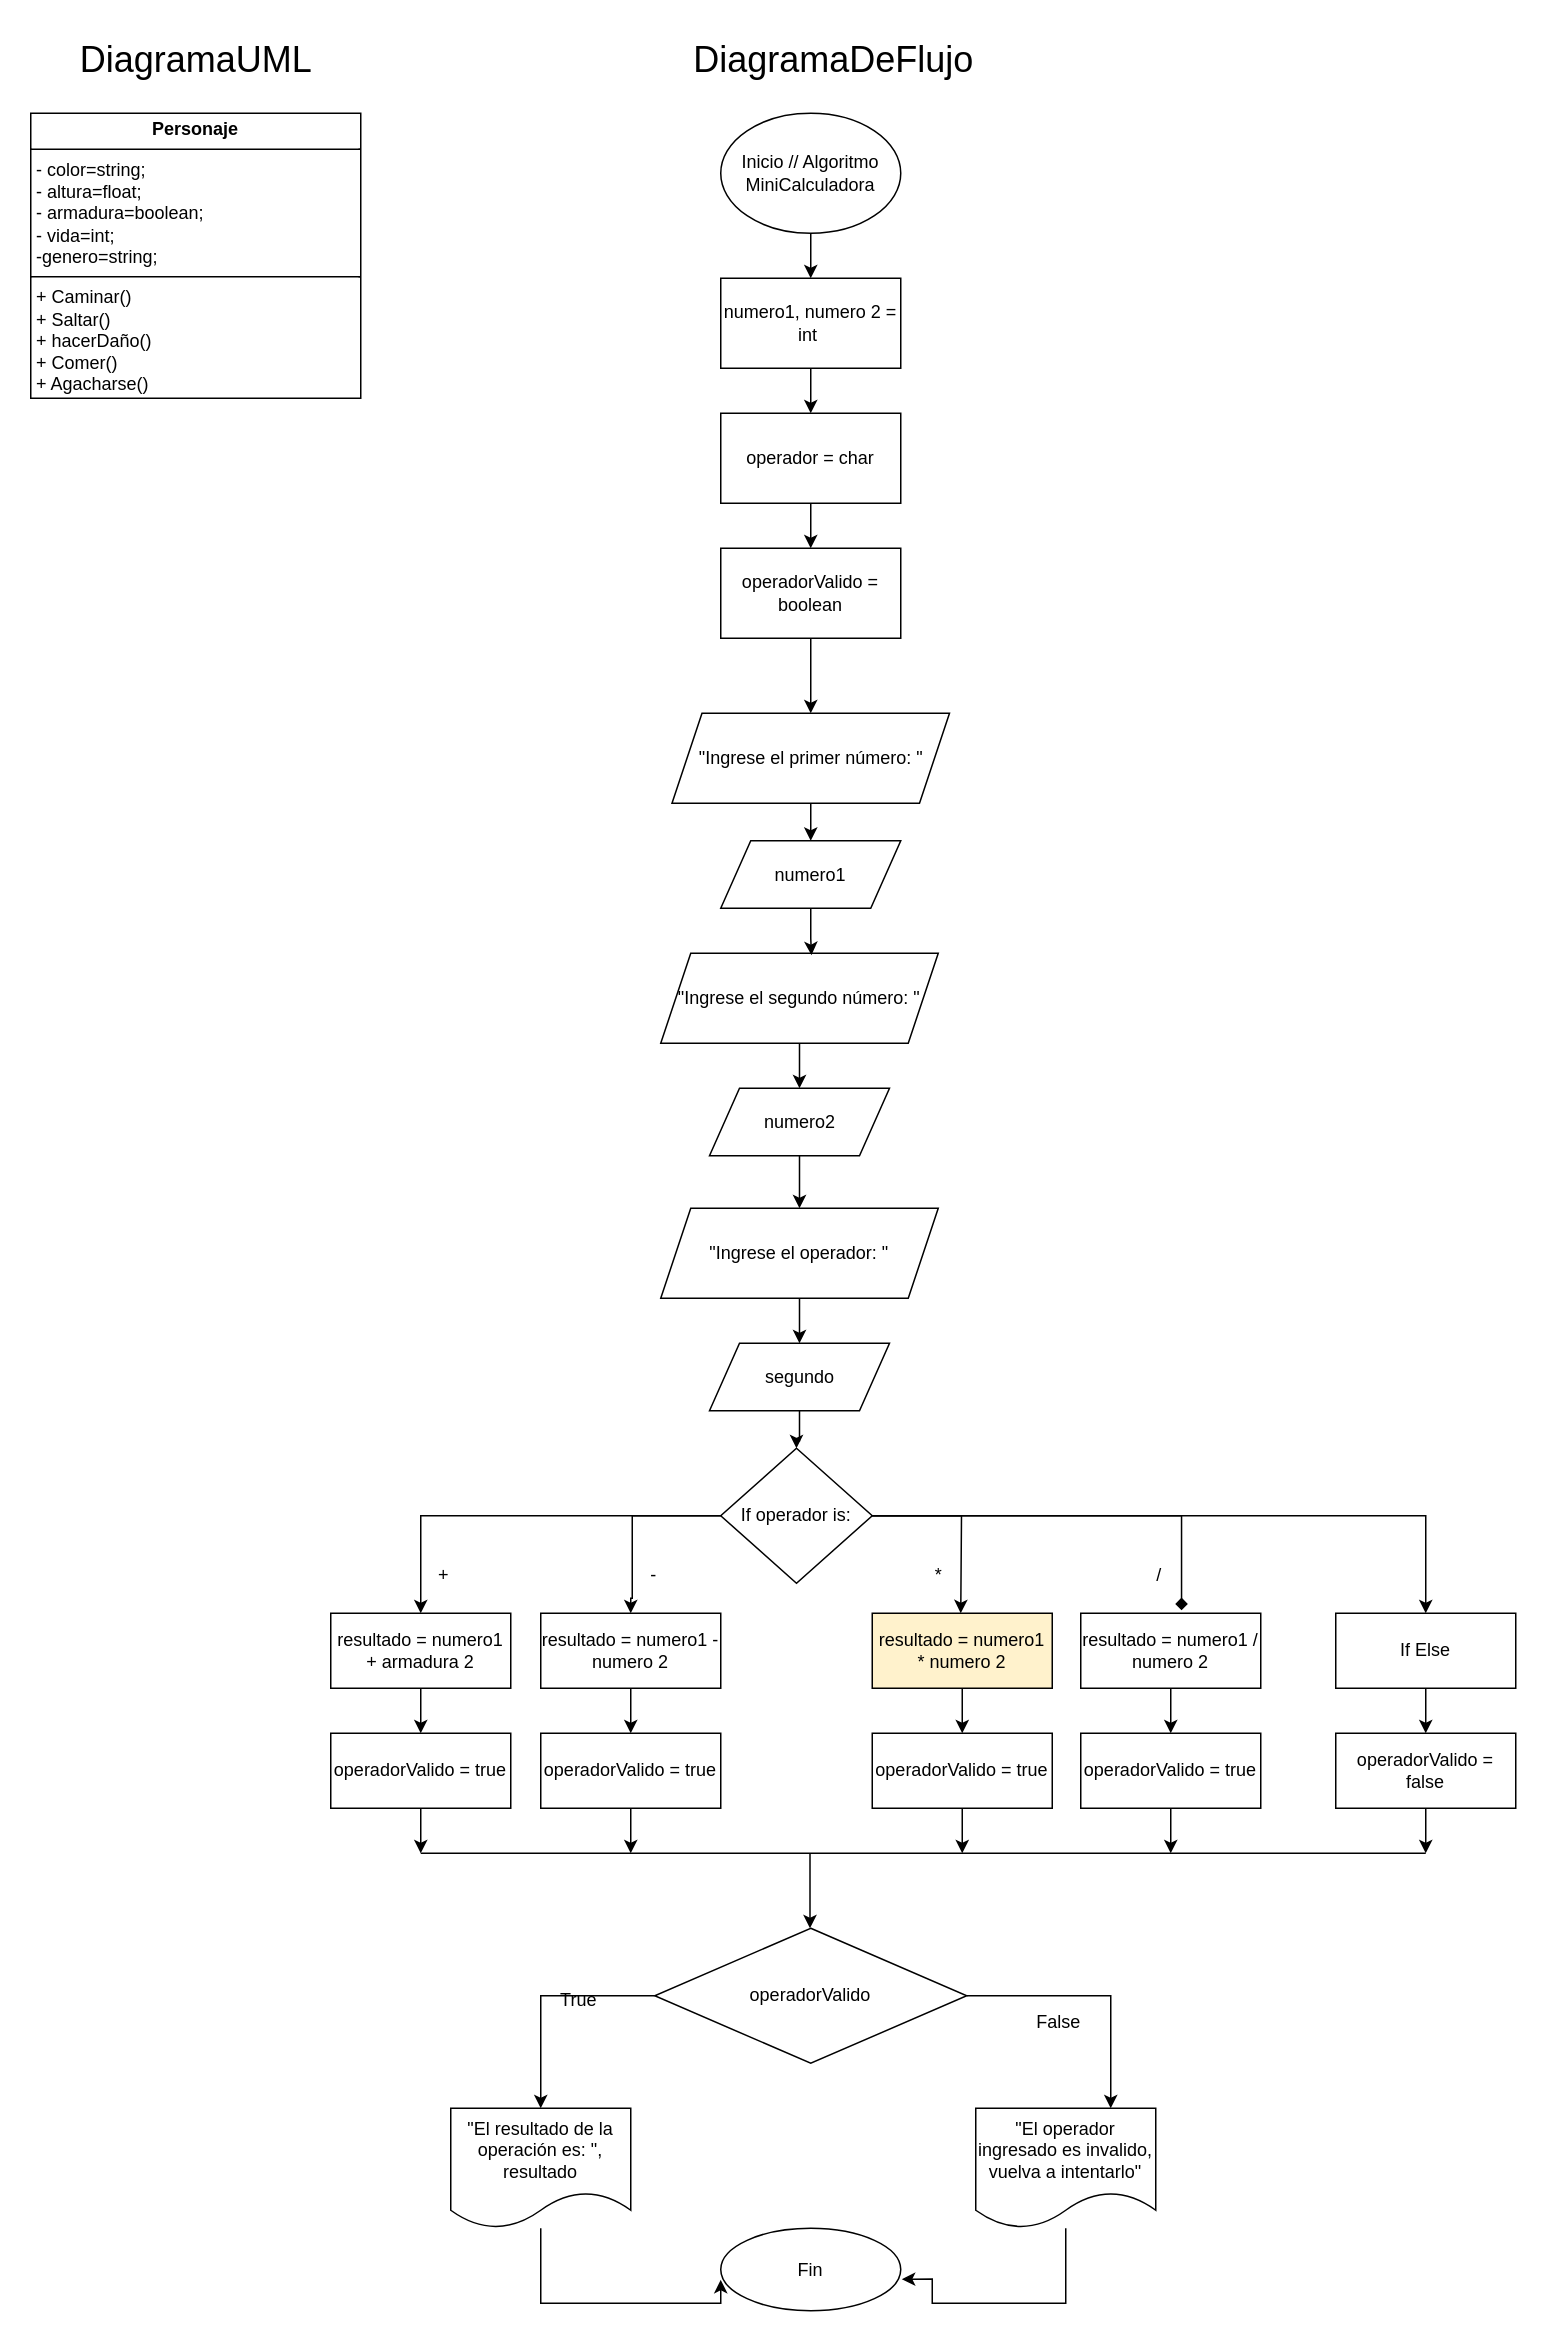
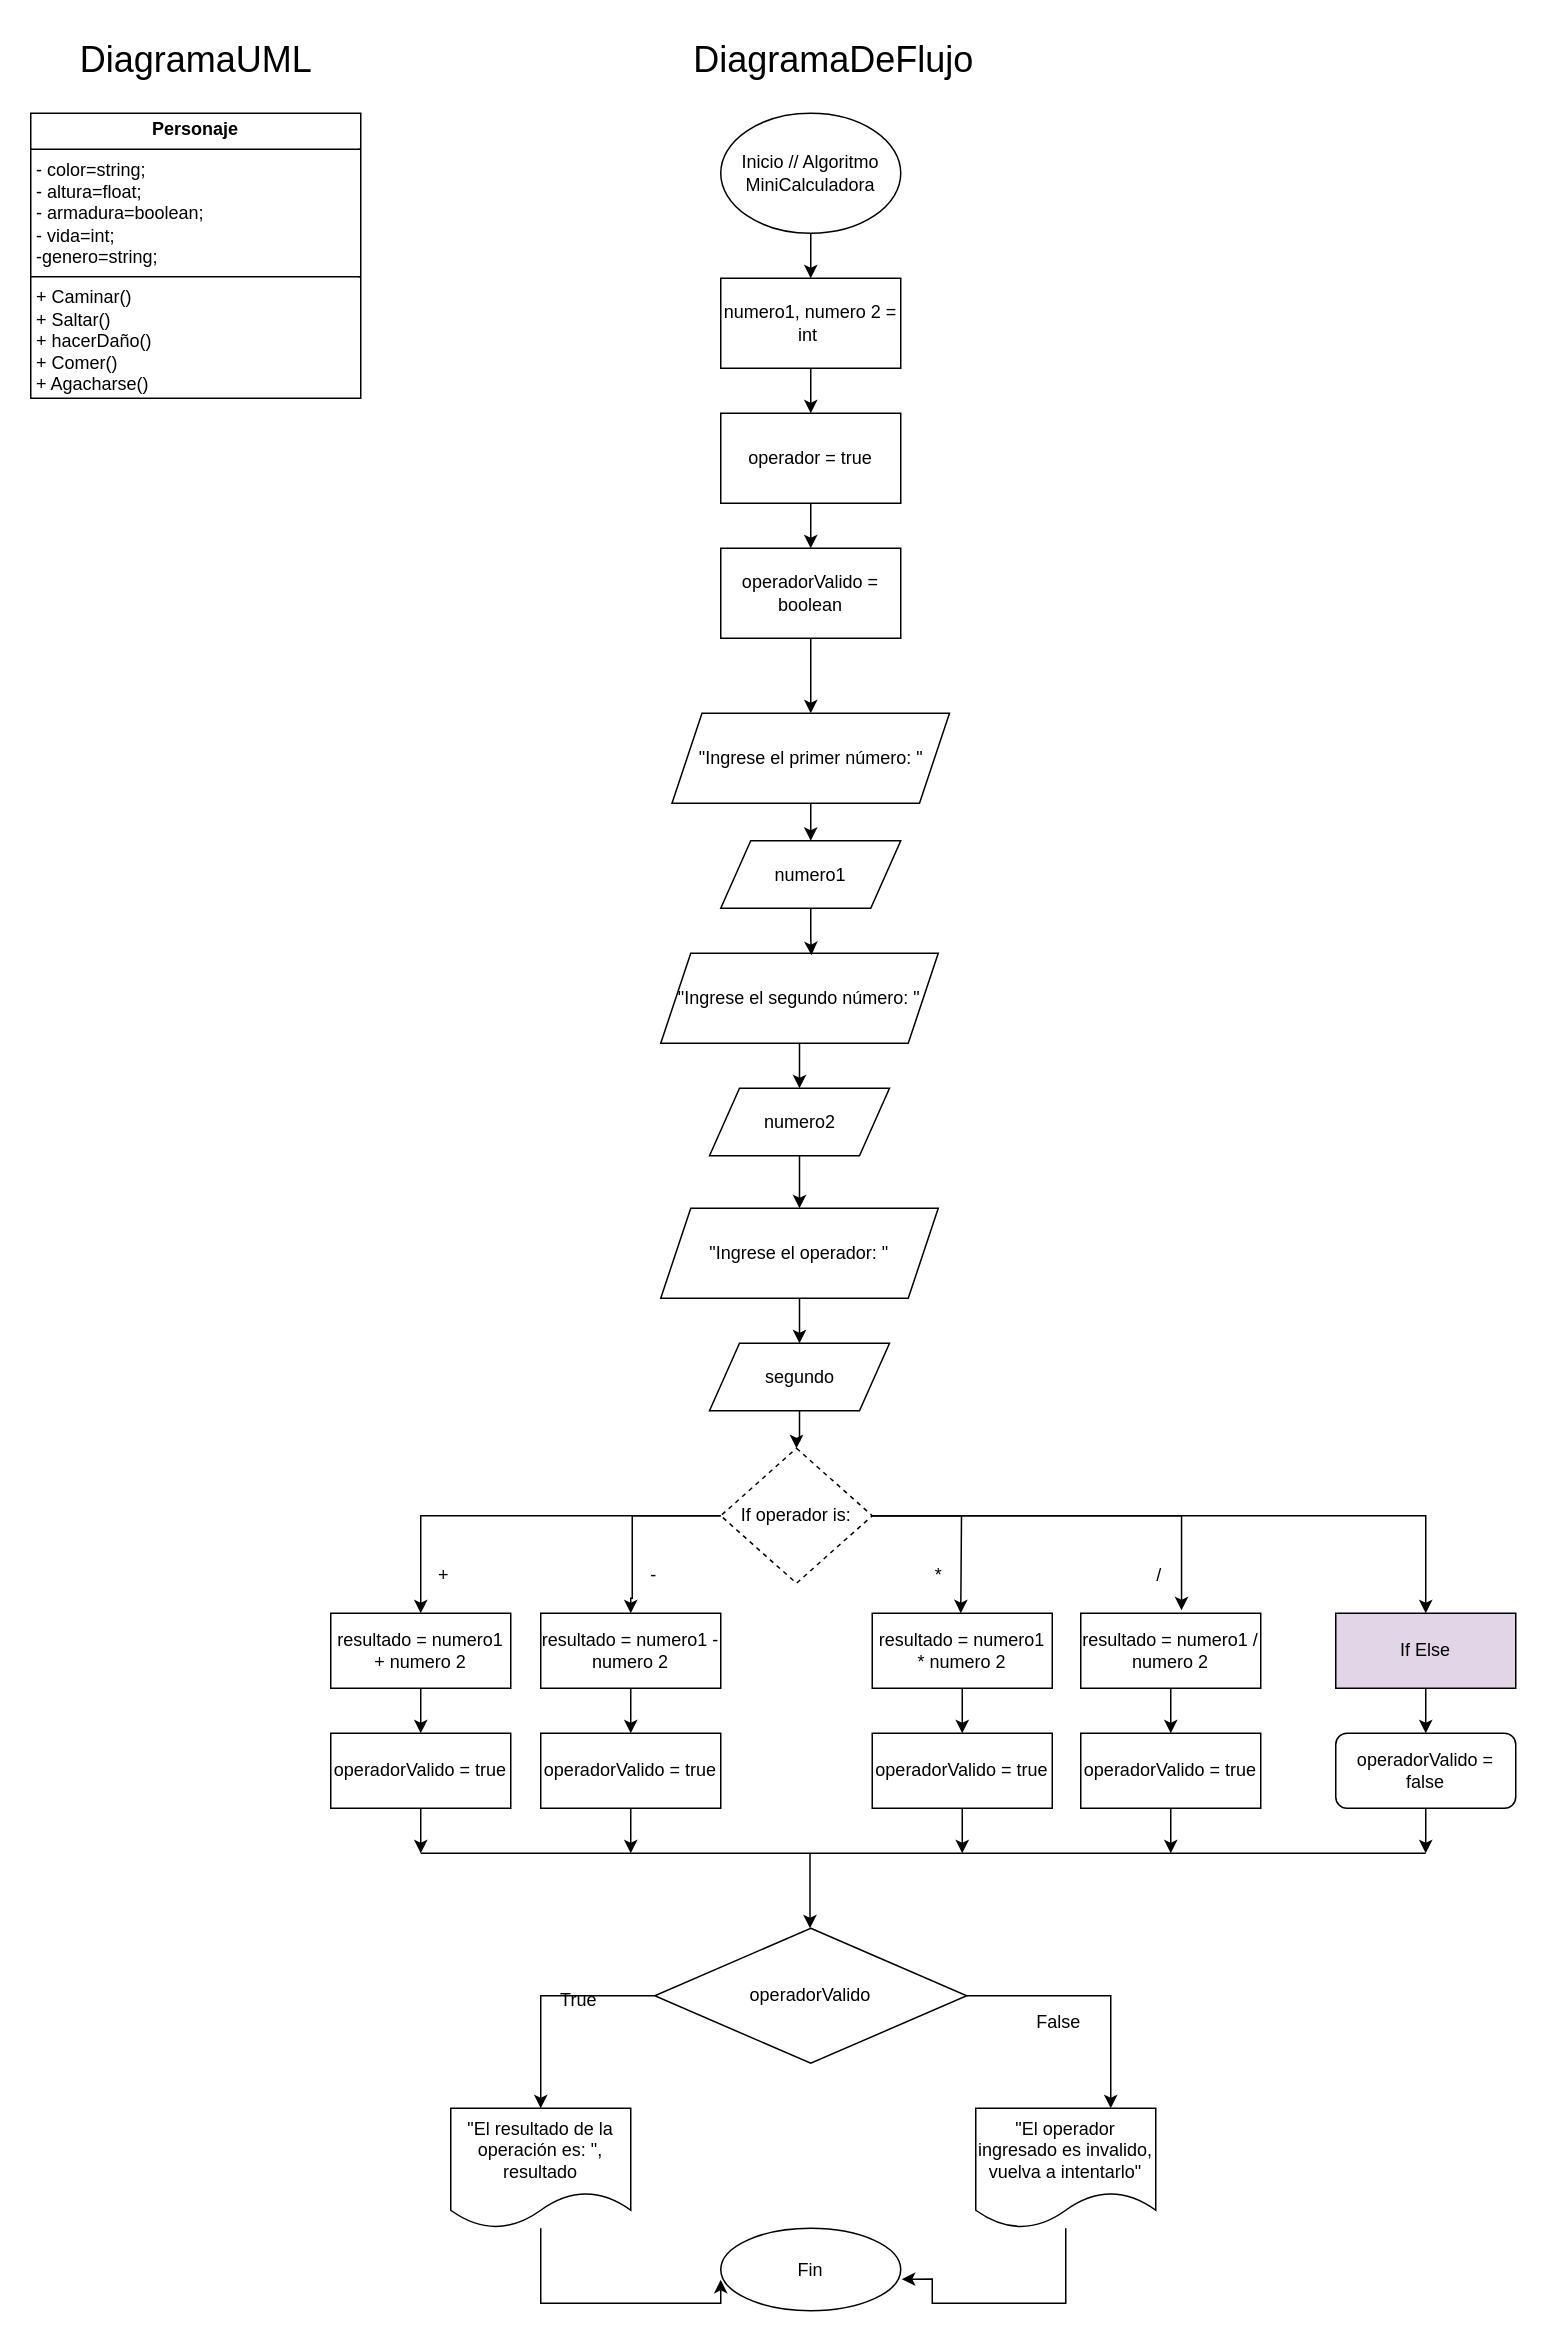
node "operador = char": label "operador = char" -> "operador = true"
node "If operador is:": style solid -> dashed
edge "If operador is:" -> "resultado = numero1 / numero 2": arrowhead diamond -> classic
node "resultado = numero1 + armadura 2": label "resultado = numero1 + armadura 2" -> "resultado = numero1 + numero 2"
node "resultado = numero1 * numero 2": fillcolor #fff2cc -> #ffffff
node "If Else": fillcolor #ffffff -> #e1d5e7
node "operadorValido = false": shape rectangle -> rounded rectangle
